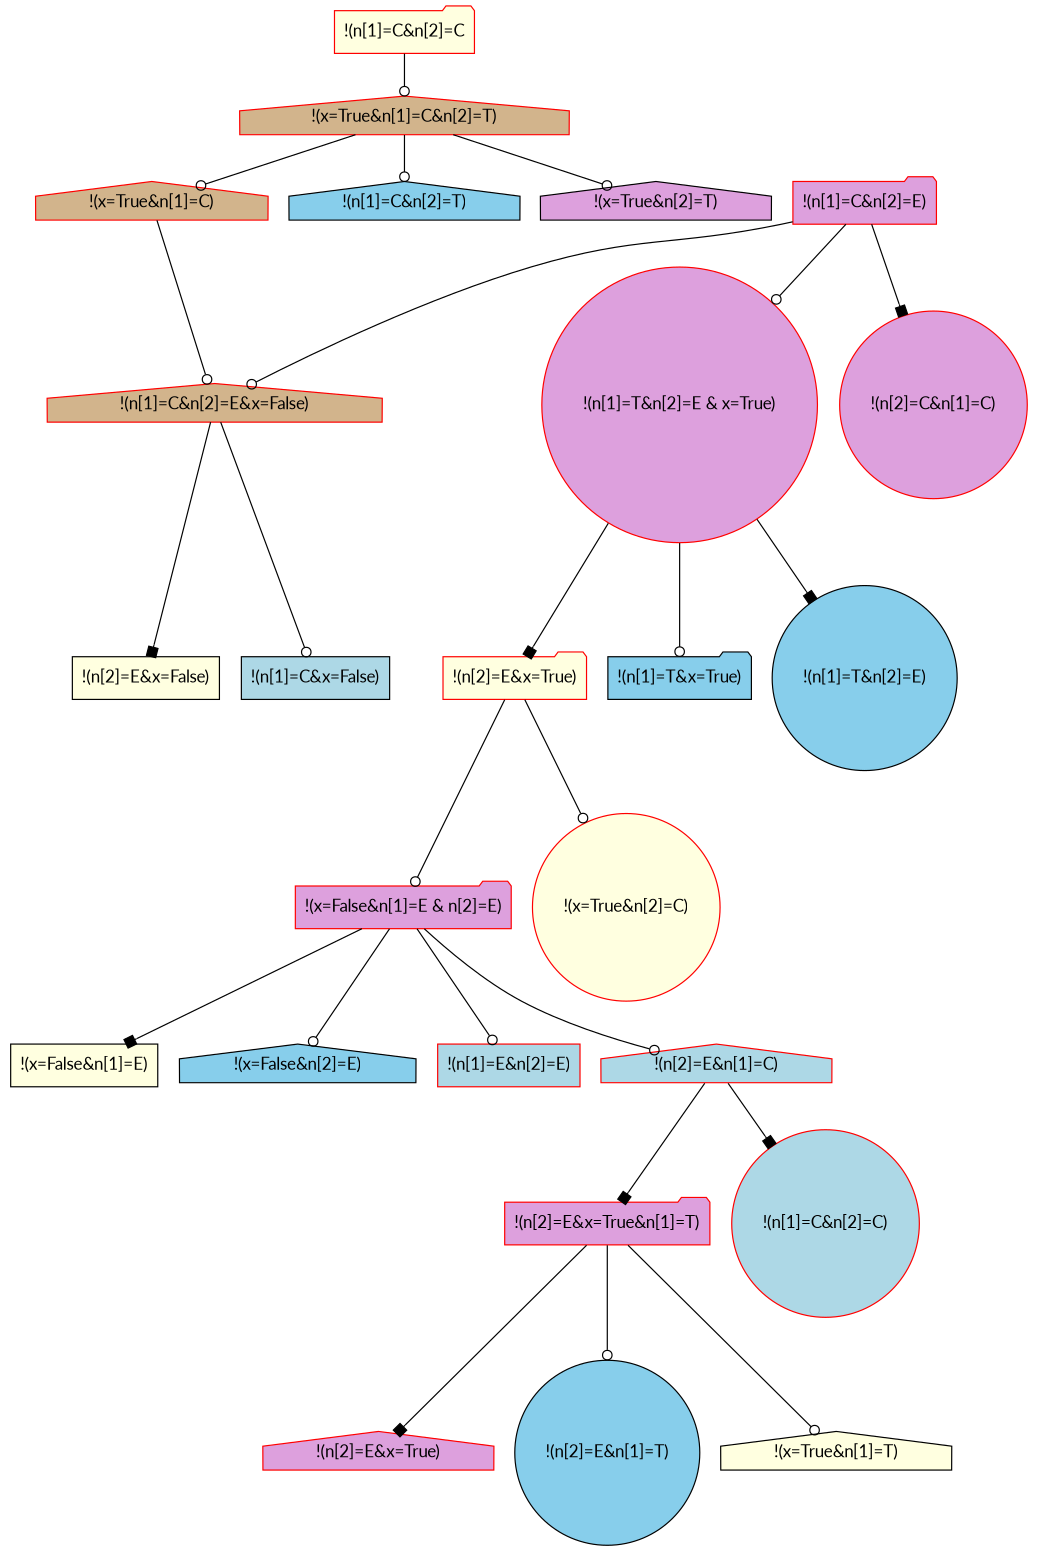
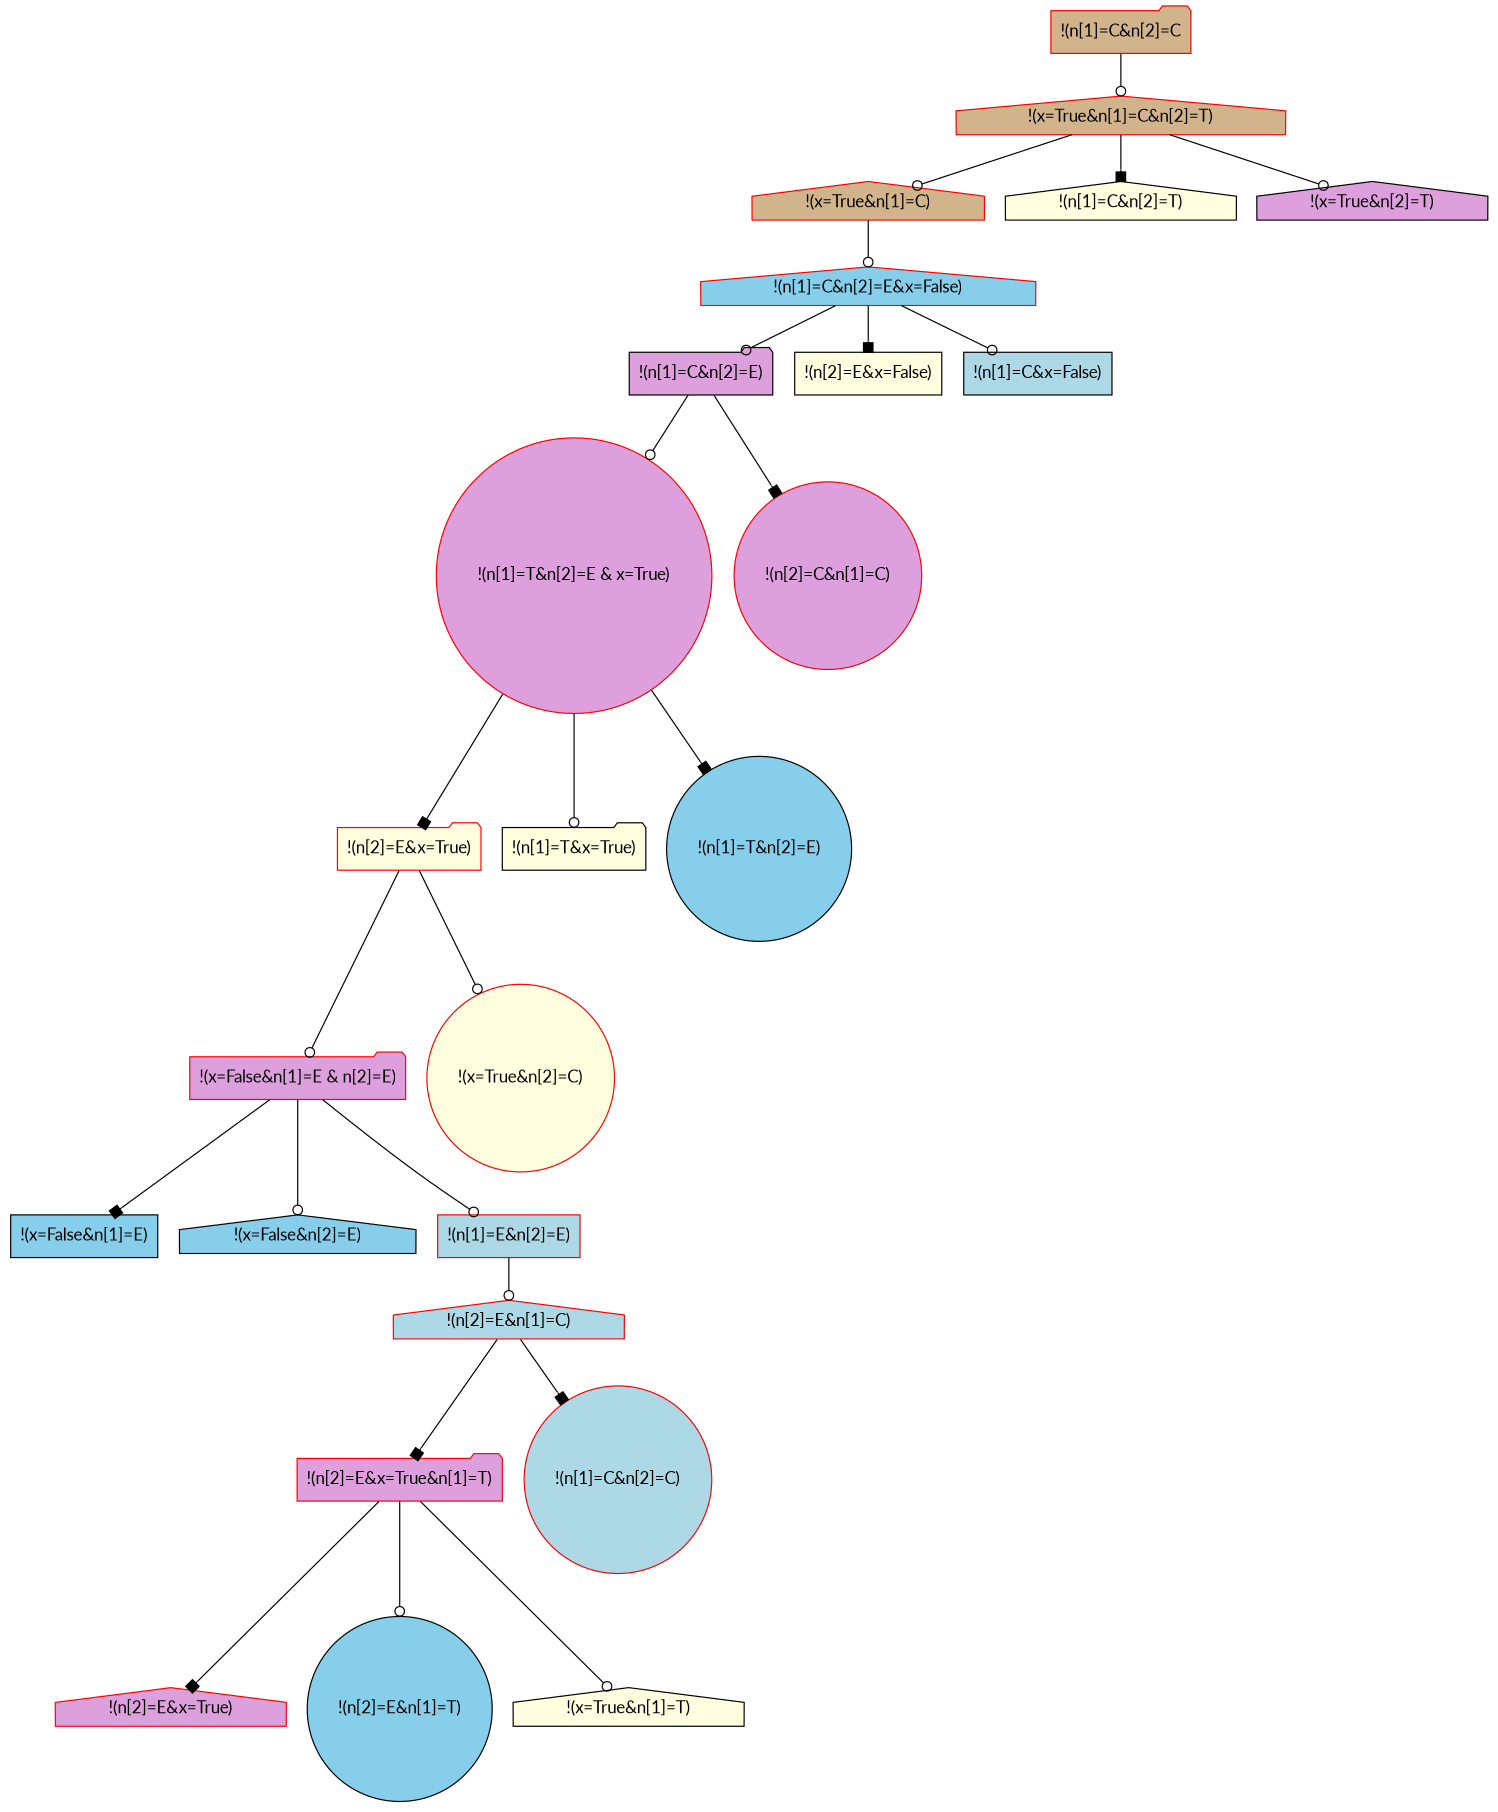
node "!(n[1]=C&n[2]=C": fillcolor lightyellow -> tan
edge "!(x=True&n[1]=C&n[2]=T)" -> "!(n[1]=C&n[2]=T)": arrowhead odot -> box
node "!(n[1]=C&n[2]=T)": fillcolor skyblue -> lightyellow
node "!(n[1]=C&n[2]=E)": color red -> black
edge "!(n[1]=C&n[2]=E)" -> "!(n[1]=C&n[2]=E&x=False)": reversed
node "!(n[1]=C&n[2]=E&x=False)": fillcolor tan -> skyblue
node "!(n[1]=T&x=True)": fillcolor skyblue -> lightyellow
edge "!(x=False&n[1]=E & n[2]=E)" -> "!(n[2]=E&n[1]=C)": now "!(n[1]=E&n[2]=E)" -> "!(n[2]=E&n[1]=C)"
node "!(x=False&n[1]=E)": fillcolor lightyellow -> skyblue
